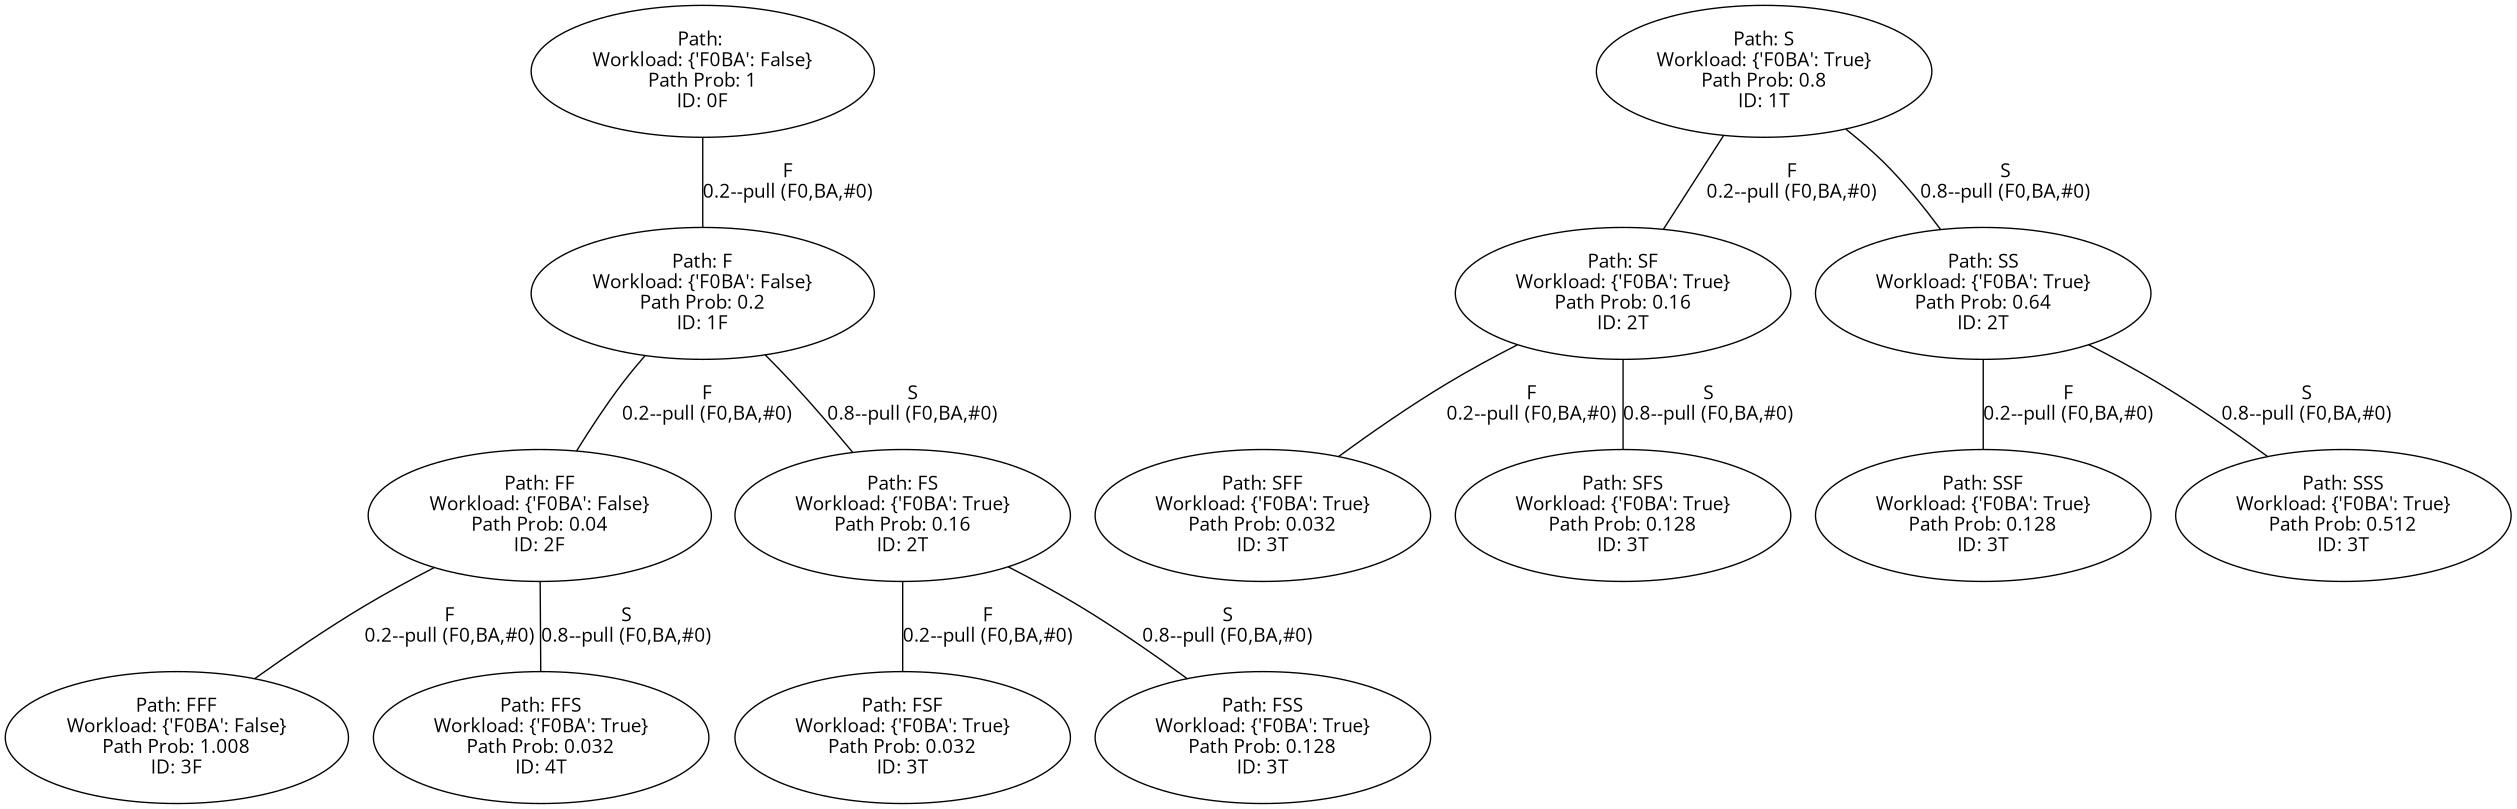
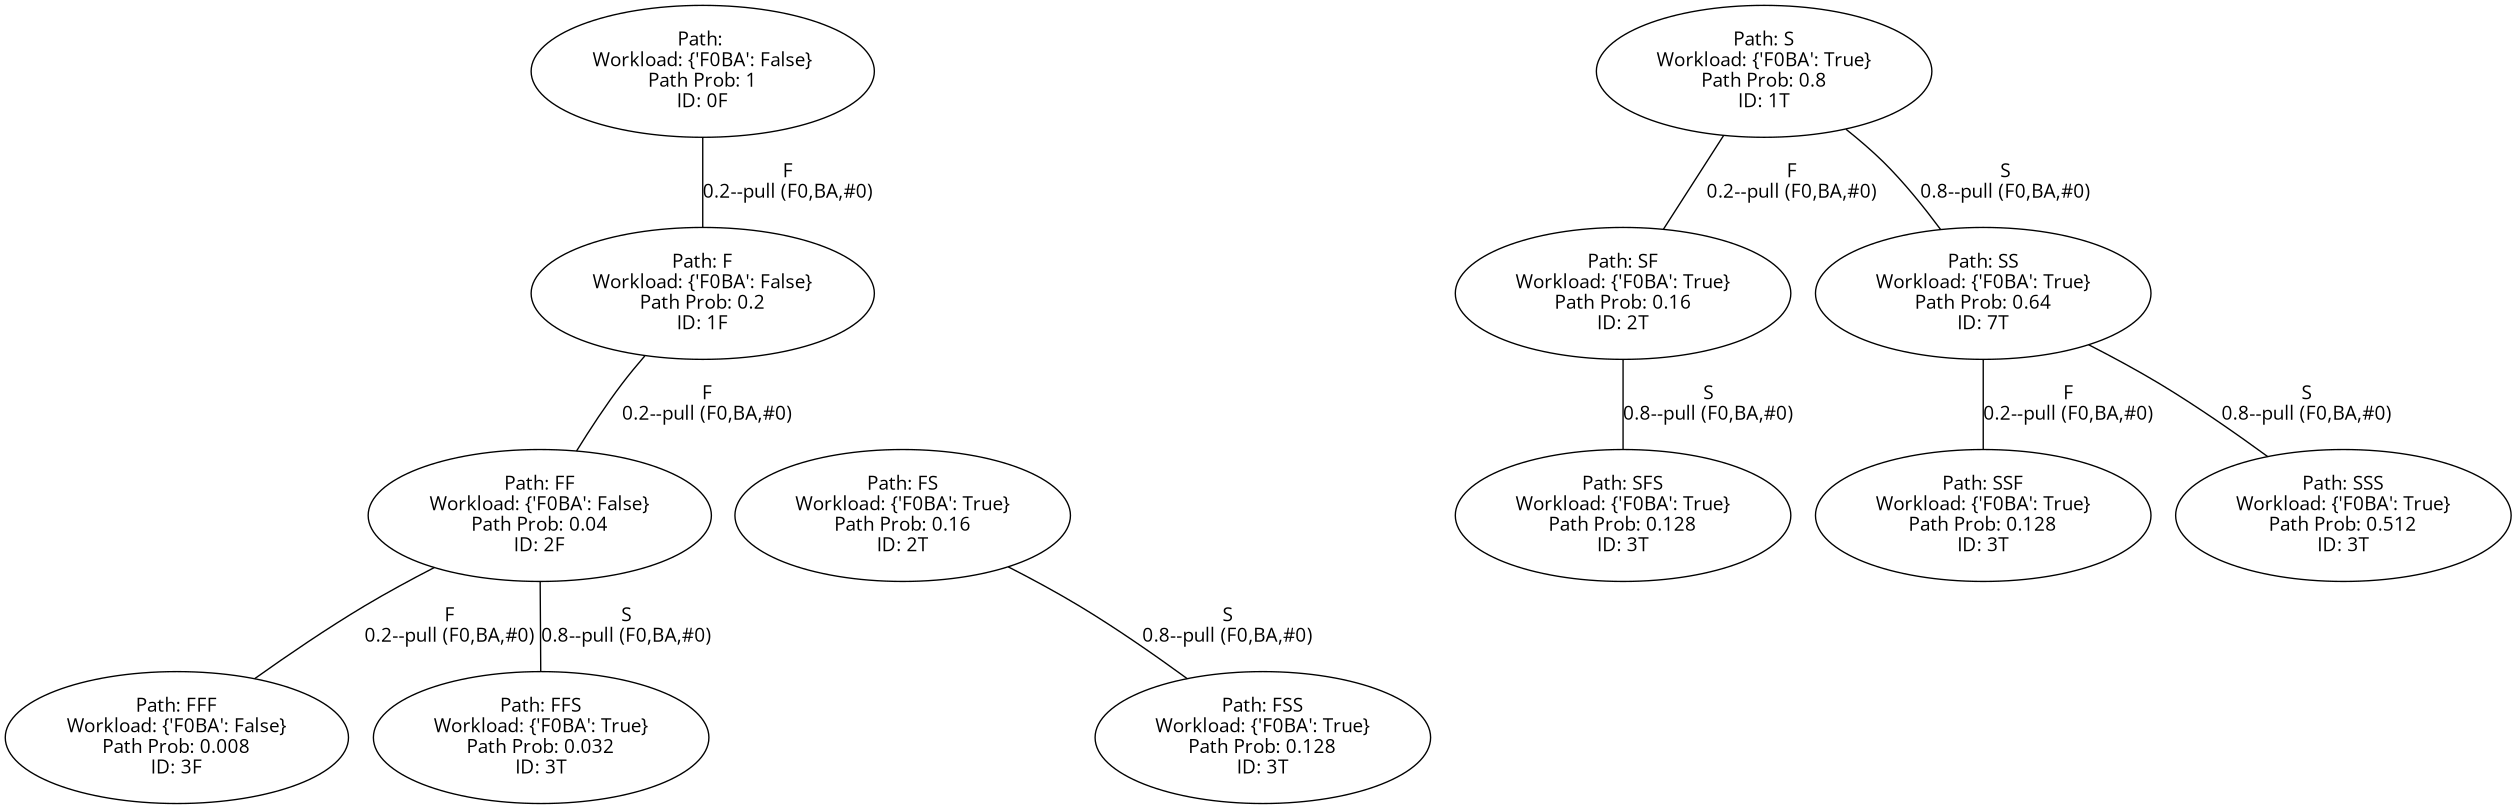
node "Path: SS Workload: {'F0BA': True} Path Prob: 0.64 ID: 2T": label "Path: SS Workload: {'F0BA': True} Path Prob: 0.64 ID: 2T" -> "Path: SS Workload: {'F0BA': True} Path Prob: 0.64 ID: 7T"
edge "Path: F Workload: {'F0BA': False} Path Prob: 0.2 ID: 1F" -- "Path: FS Workload: {'F0BA': True} Path Prob: 0.16 ID: 2T": removed, label "S 0.8--pull (F0,BA,#0)"
node "Path: SFF Workload: {'F0BA': True} Path Prob: 0.032 ID: 3T": removed
node "Path: FFF Workload: {'F0BA': False} Path Prob: 1.008 ID: 3F": label "Path: FFF Workload: {'F0BA': False} Path Prob: 1.008 ID: 3F" -> "Path: FFF Workload: {'F0BA': False} Path Prob: 0.008 ID: 3F"
node "Path: FFS Workload: {'F0BA': True} Path Prob: 0.032 ID: 4T": label "Path: FFS Workload: {'F0BA': True} Path Prob: 0.032 ID: 4T" -> "Path: FFS Workload: {'F0BA': True} Path Prob: 0.032 ID: 3T"
node "Path: FSF Workload: {'F0BA': True} Path Prob: 0.032 ID: 3T": removed
